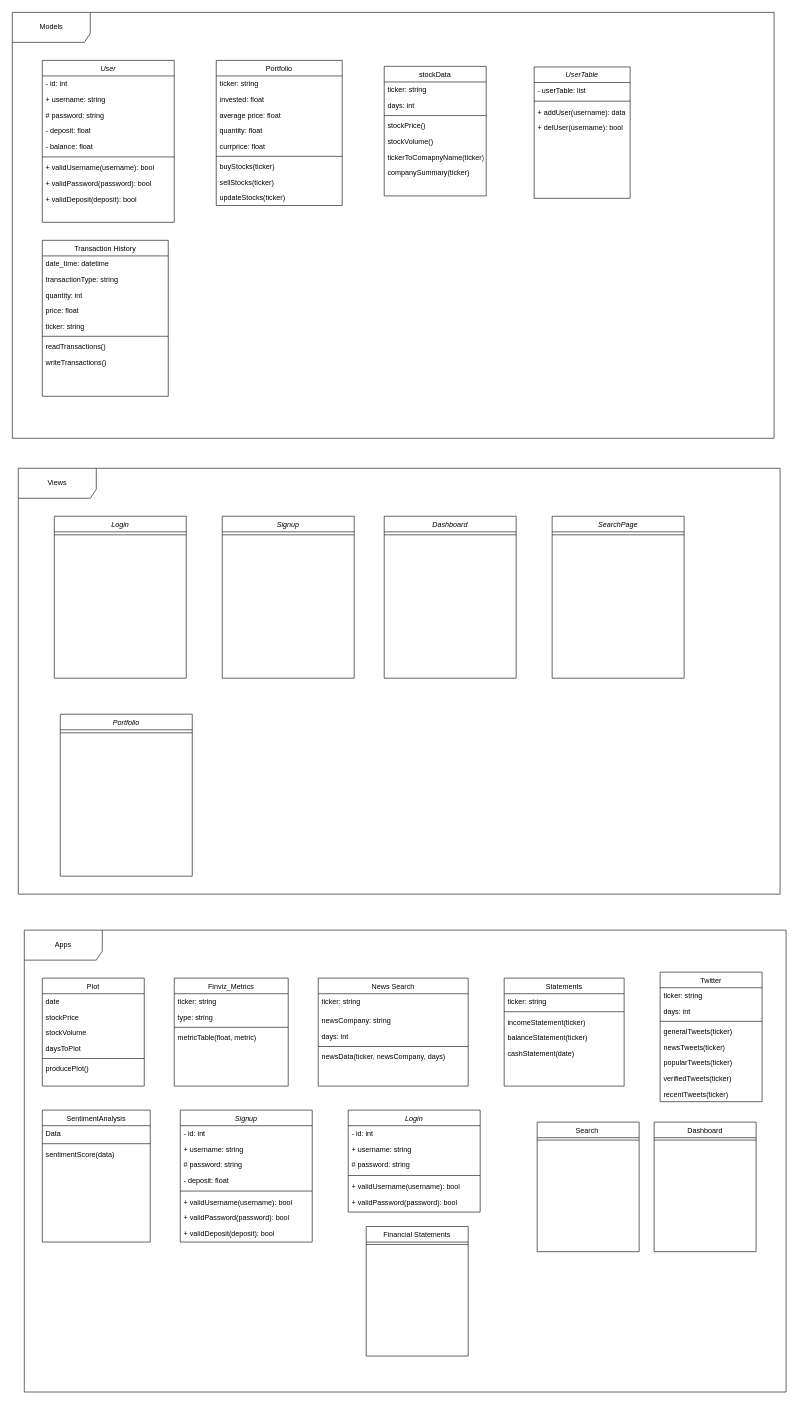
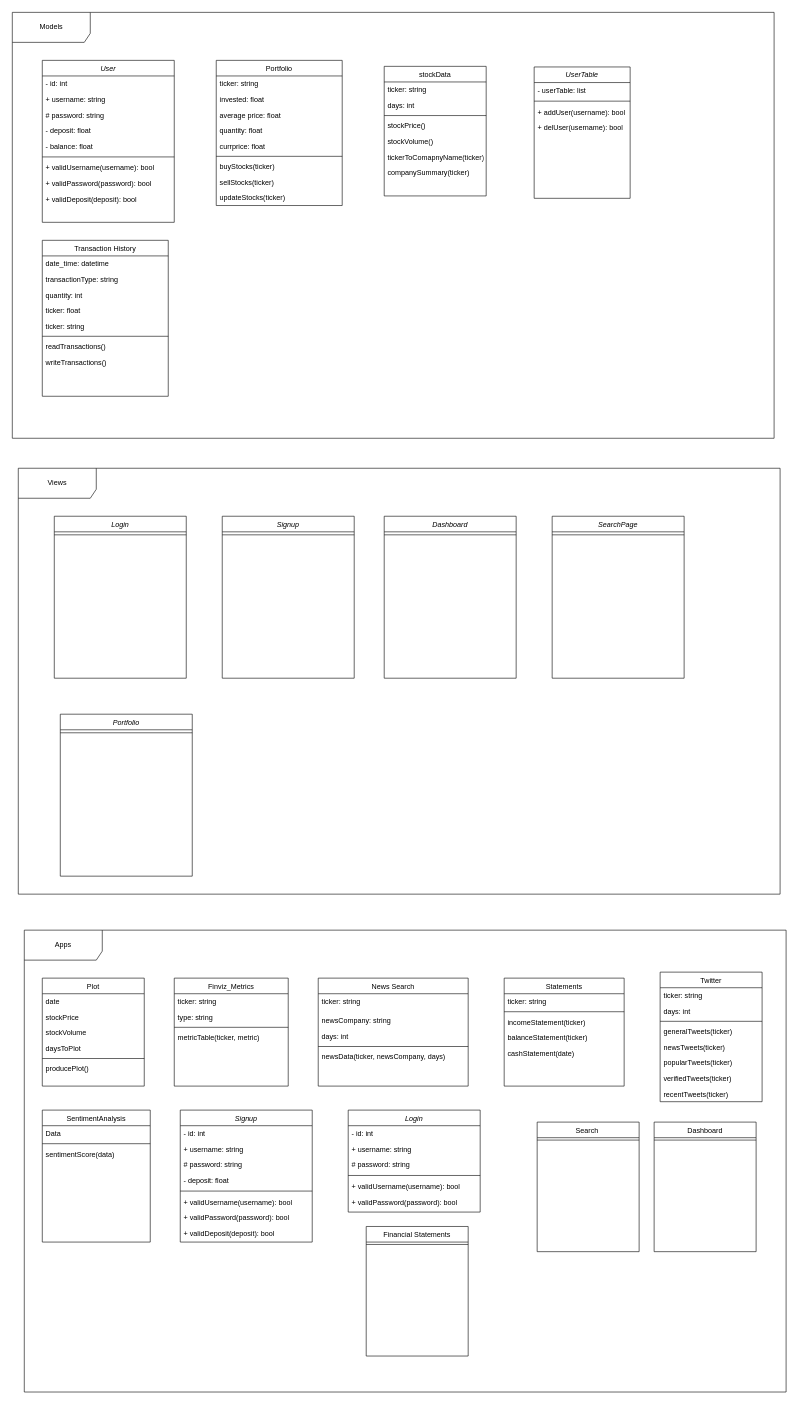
node "+ addUser(username): data": label "+ addUser(username): data" -> "+ addUser(username): bool"
node "price: float": label "price: float" -> "ticker: float"
node "metricTable(float, metric)": label "metricTable(float, metric)" -> "metricTable(ticker, metric)"
